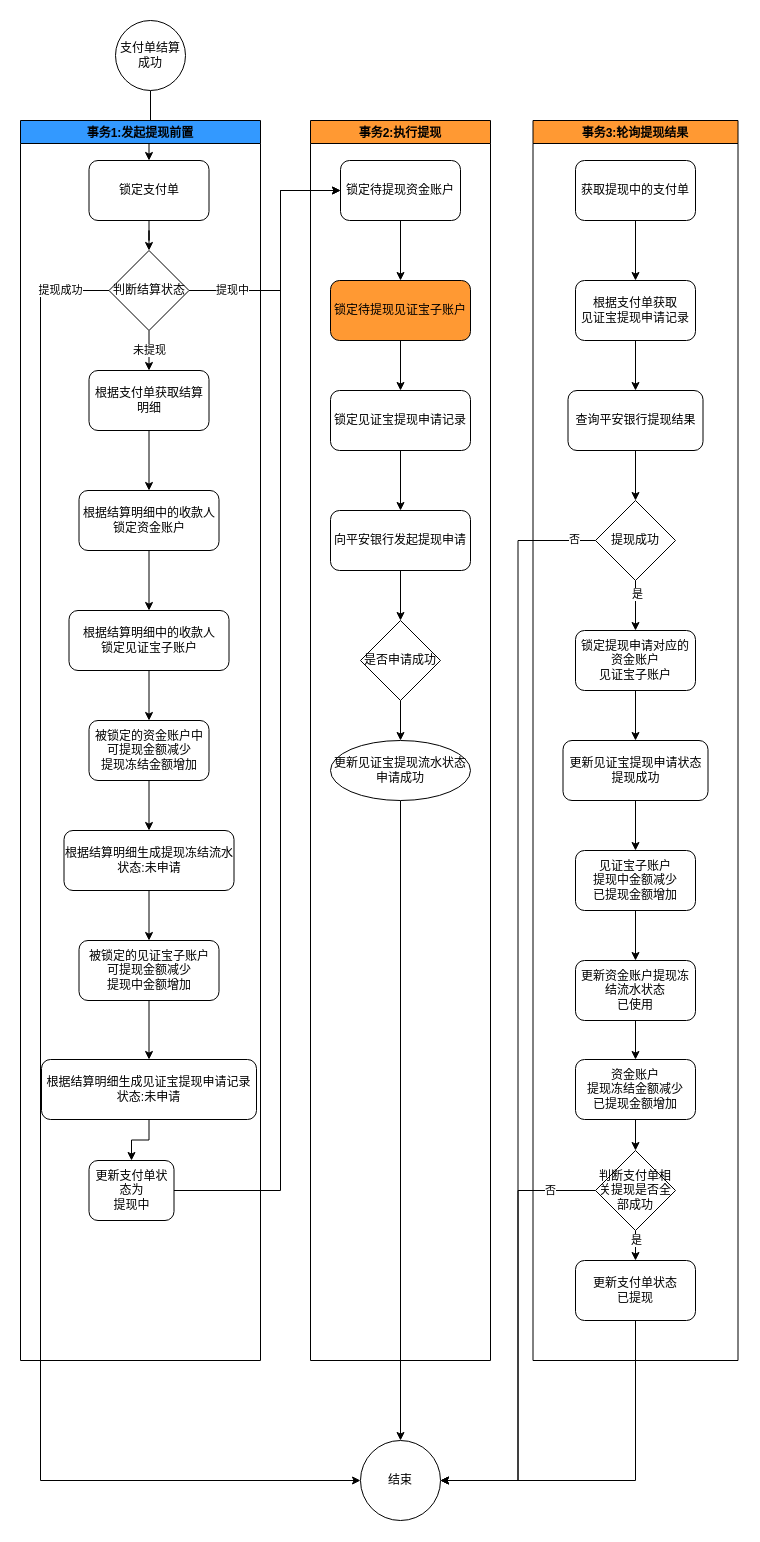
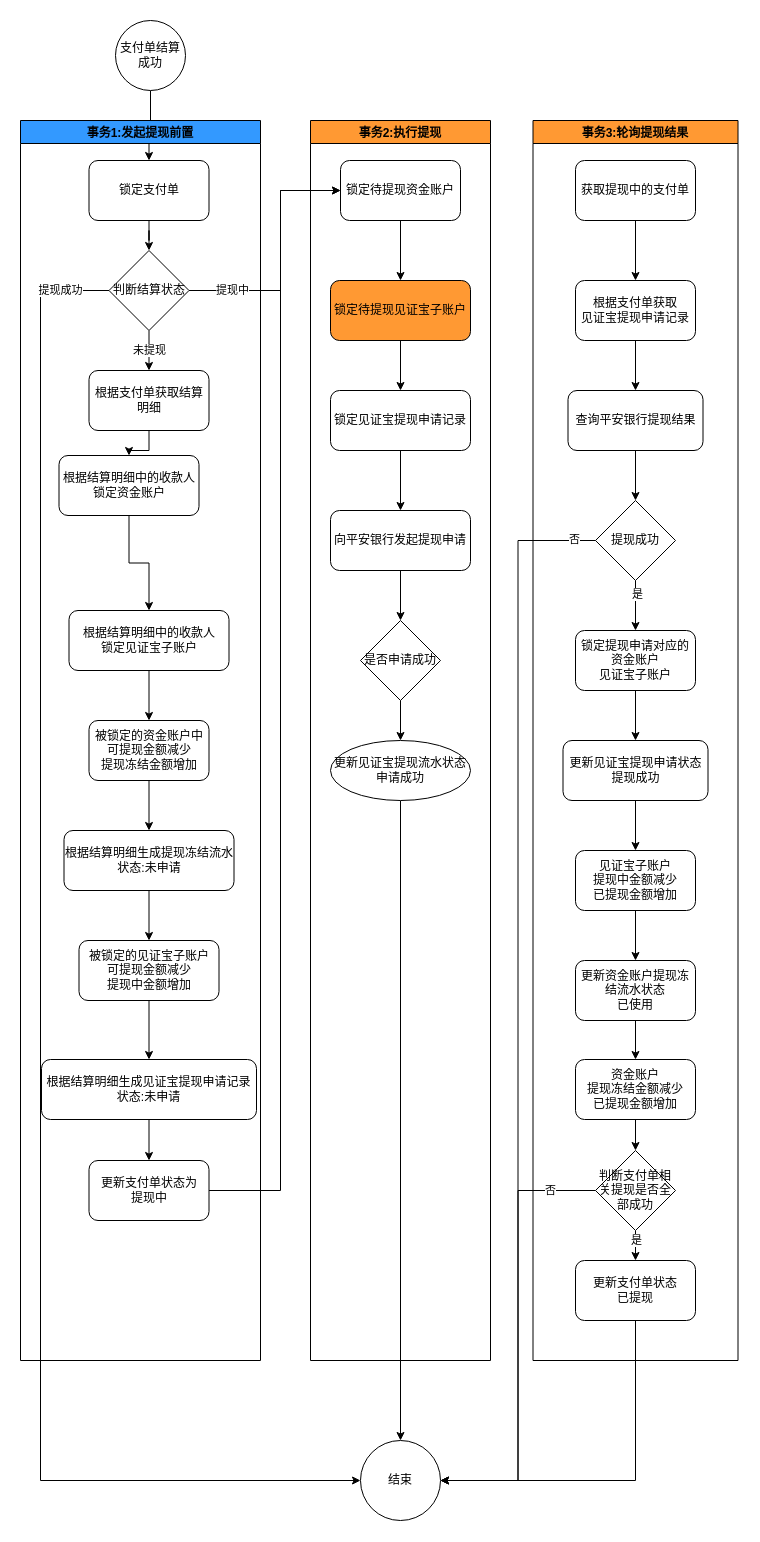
node "根据结算明细中的收款人 锁定资金账户": moved (149, 521) -> (129, 486)
node "更新支付单状态为 提现中": size 85x60 -> 120x60
